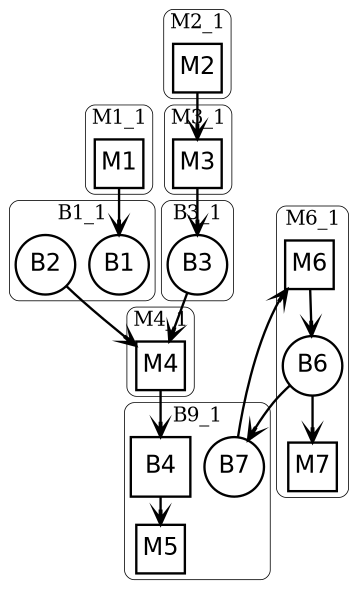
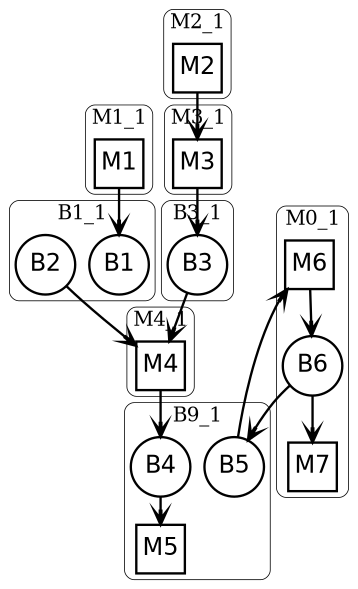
cluster "M6_1": label "M6_1" -> "M0_1"
node "B4": shape square -> circle
node "B7": label "B7" -> "B5"
